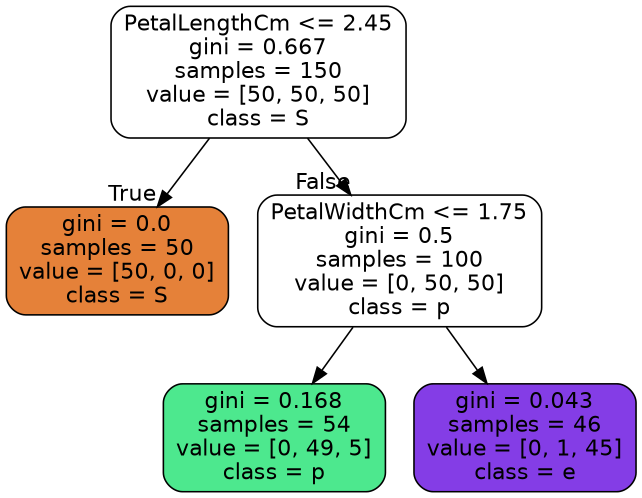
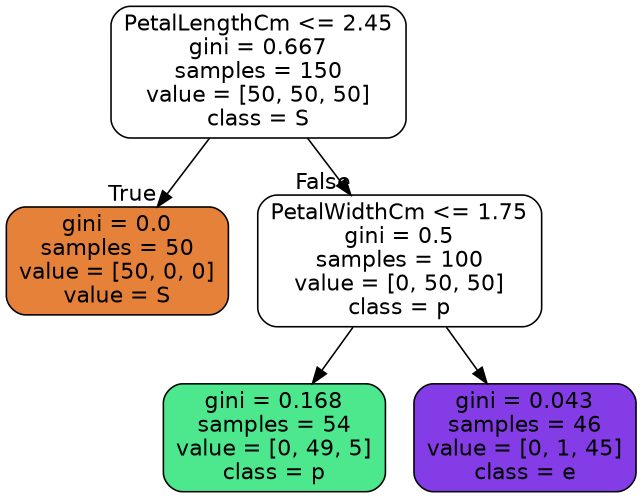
node "gini = 0.0 samples = 50 value = [50, 0, 0] class = S": label "gini = 0.0 samples = 50 value = [50, 0, 0] class = S" -> "gini = 0.0 samples = 50 value = [50, 0, 0] value = S"
